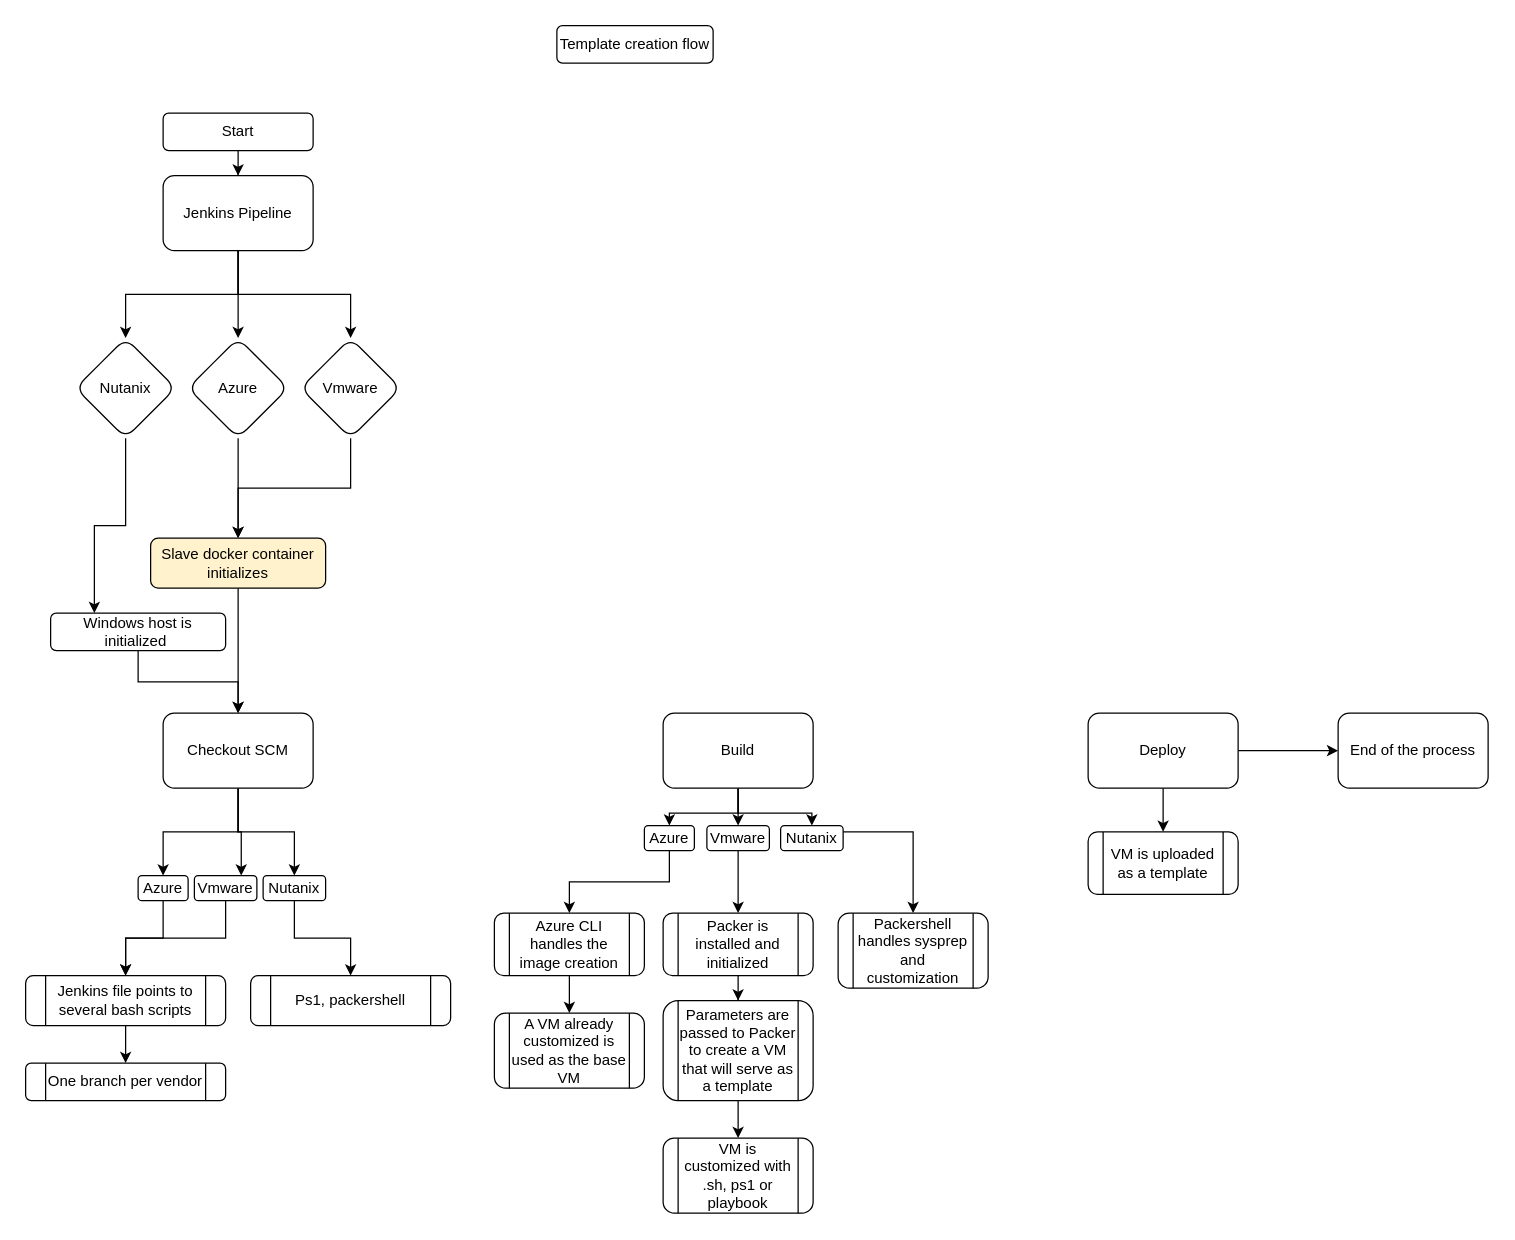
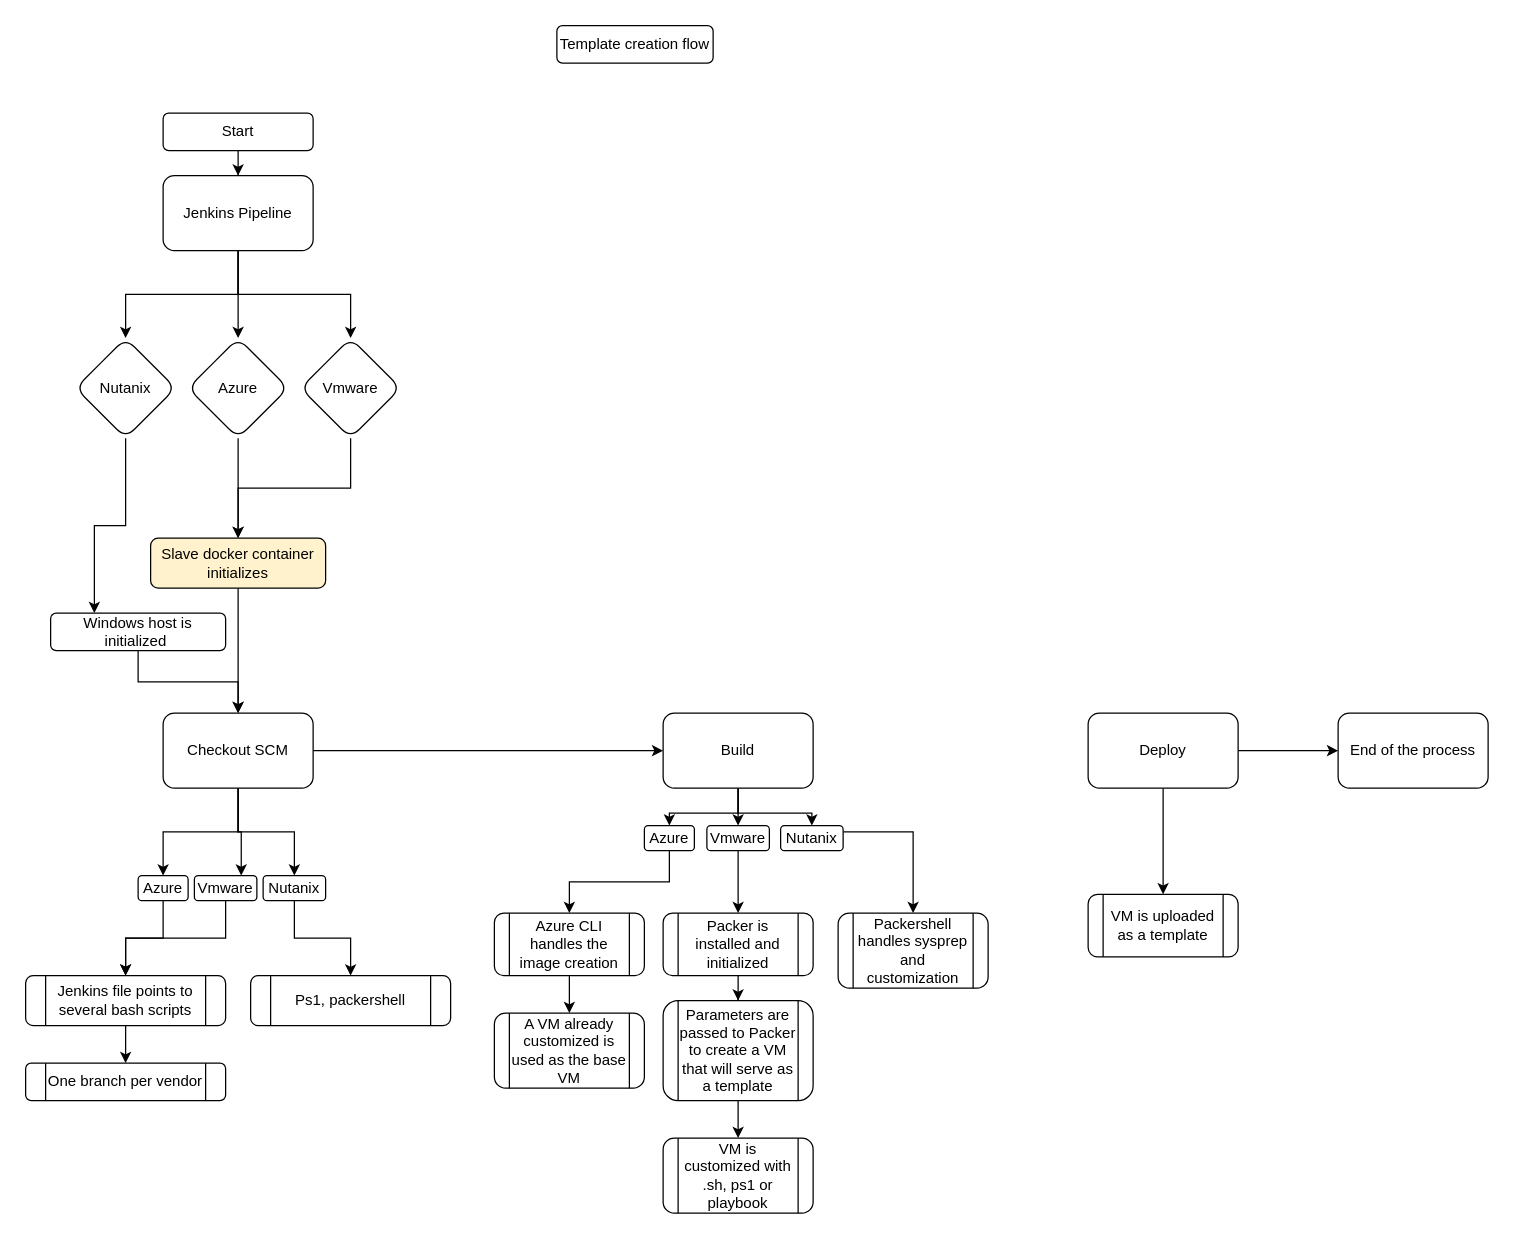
edge "Checkout SCM" -> "Build": added
node "VM is uploaded as a template": moved (1163, 863) -> (1163, 926)
